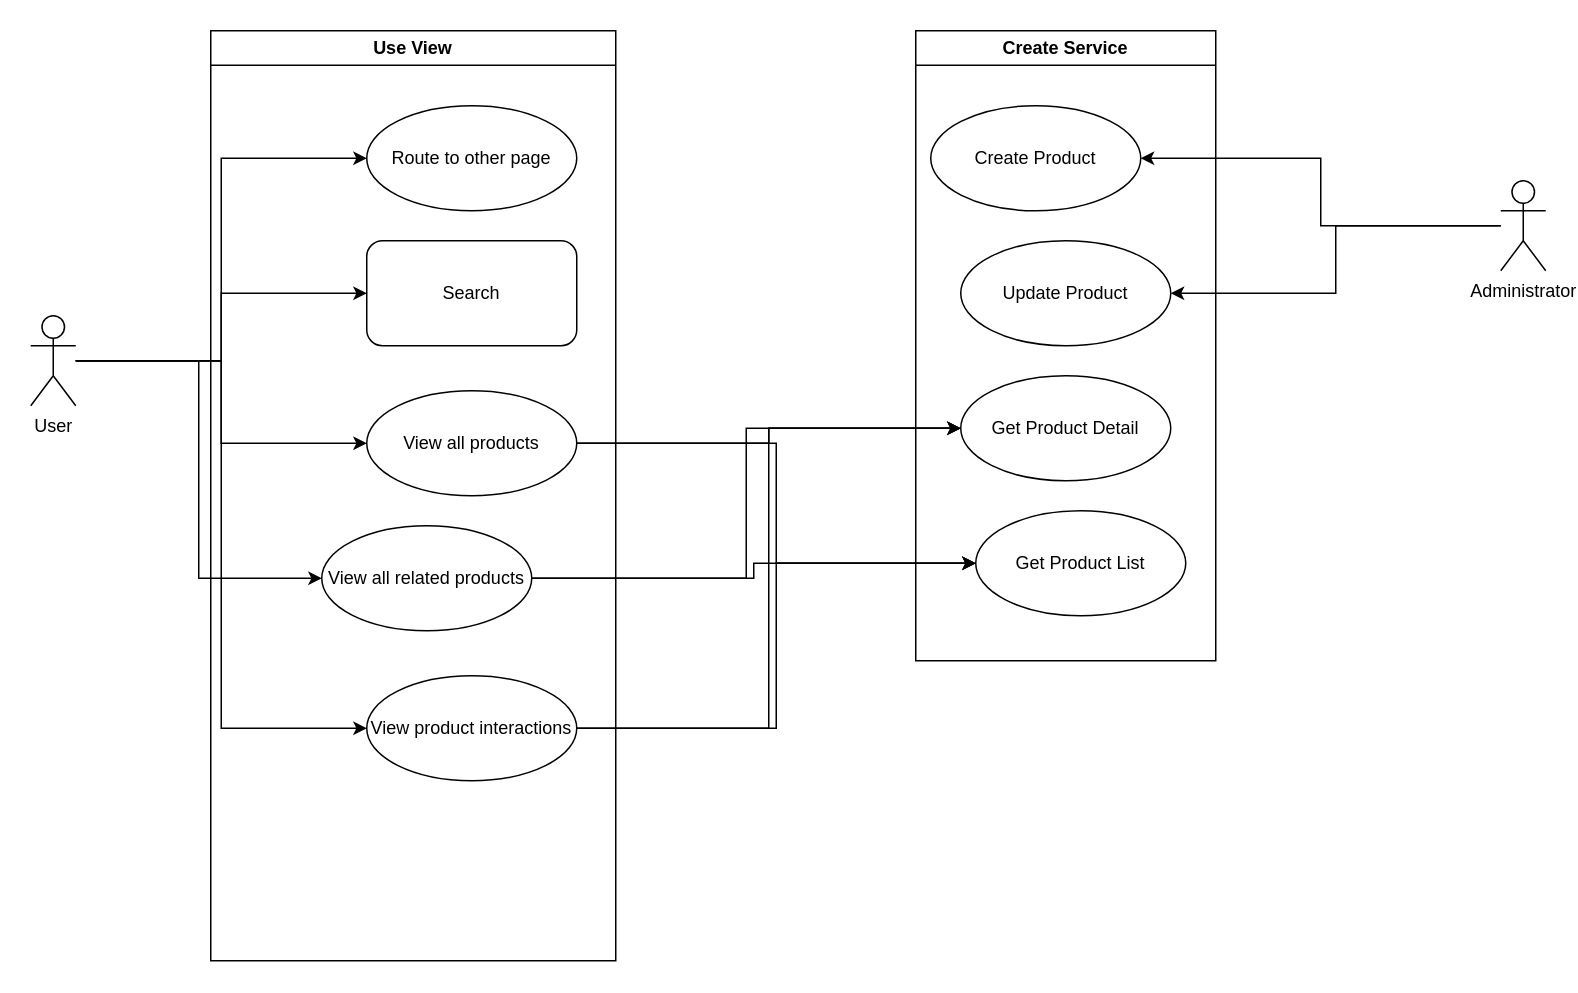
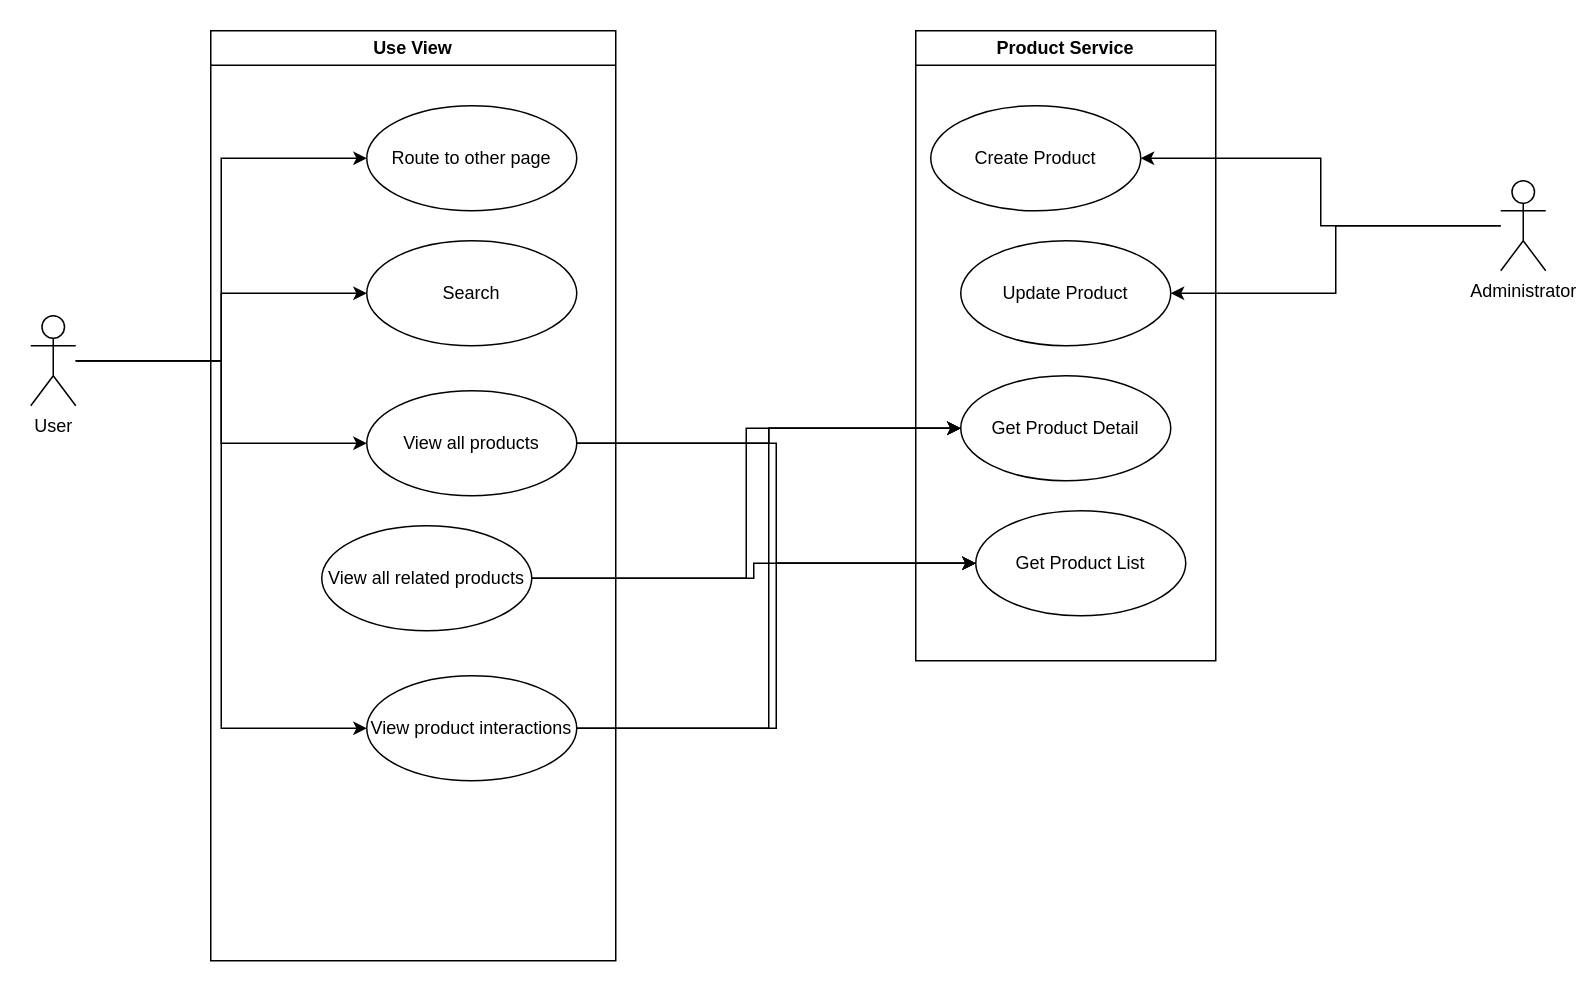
node "Create Service": label "Create Service" -> "Product Service"
node "Search": shape rounded rectangle -> ellipse
edge "User" -> "View all related products": removed
